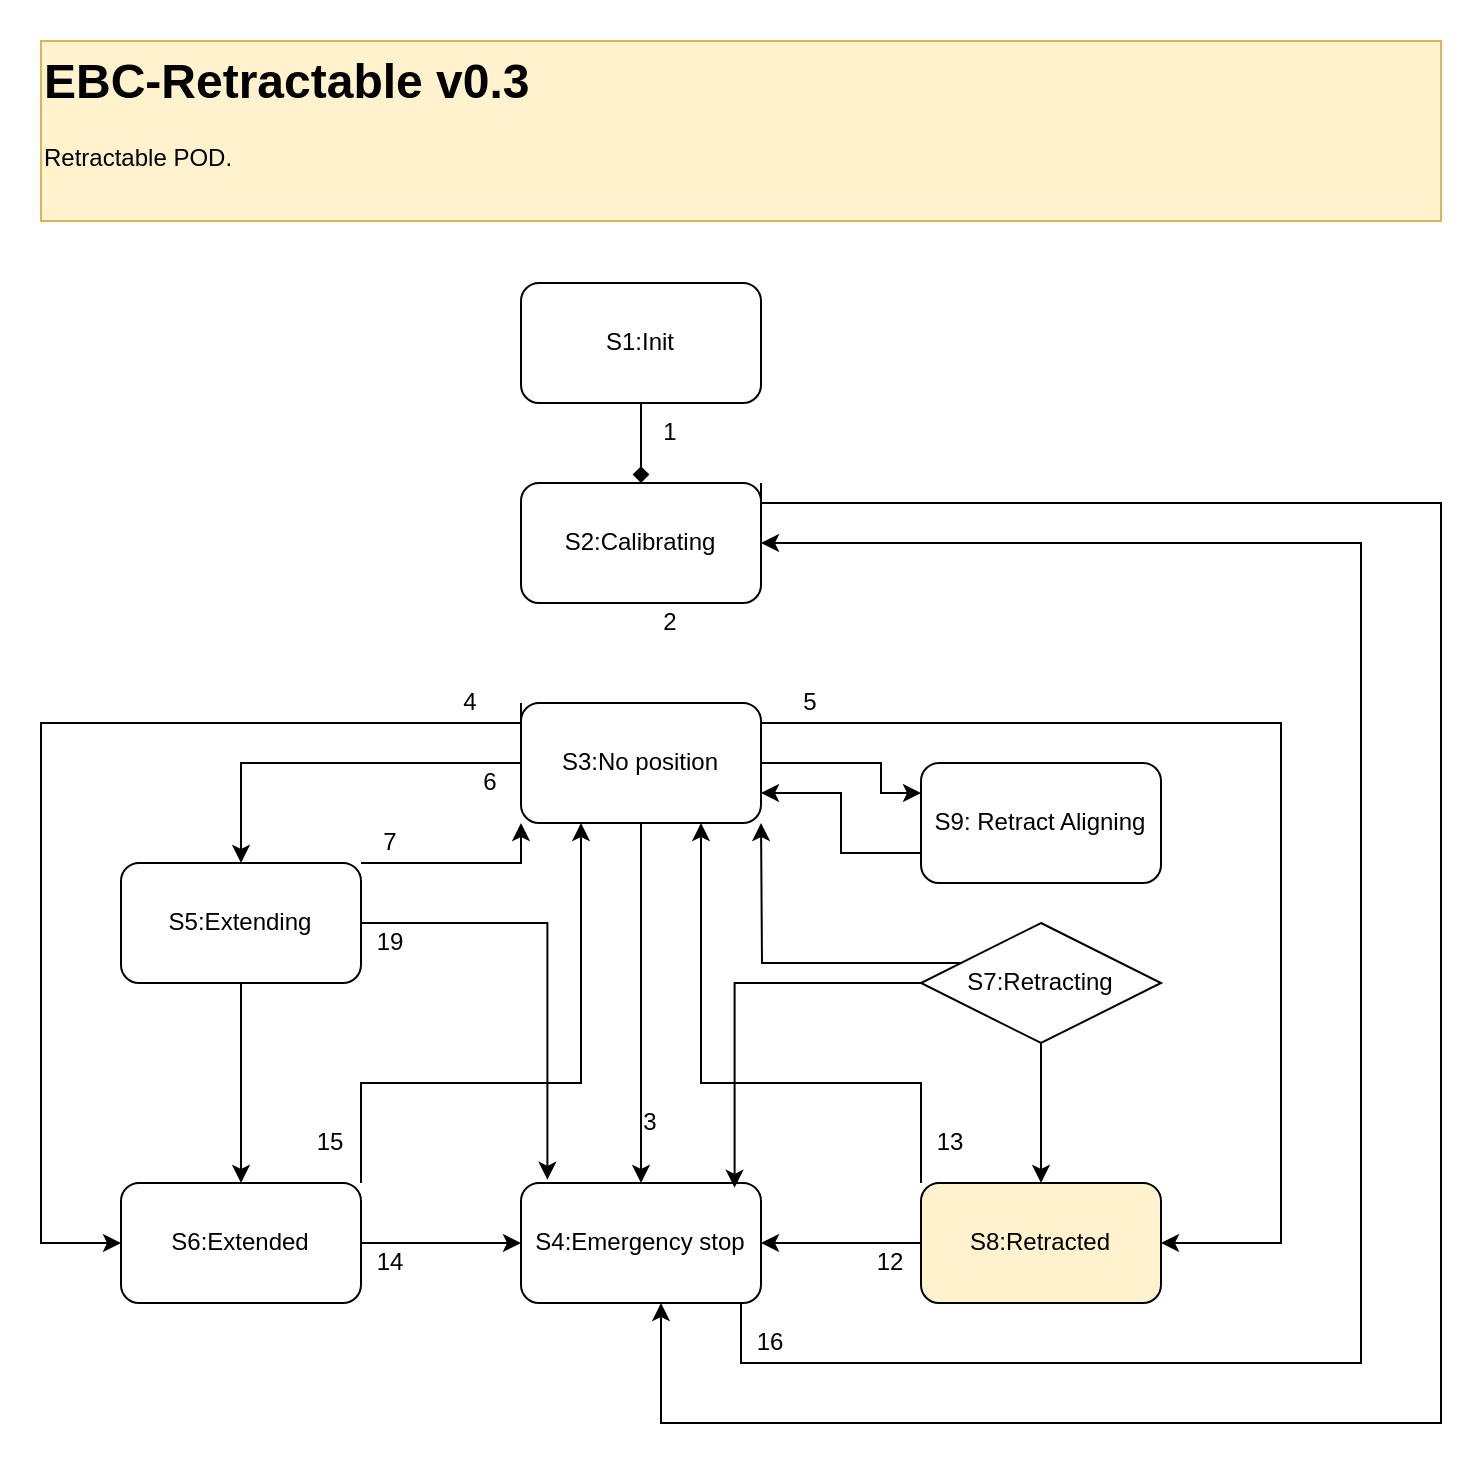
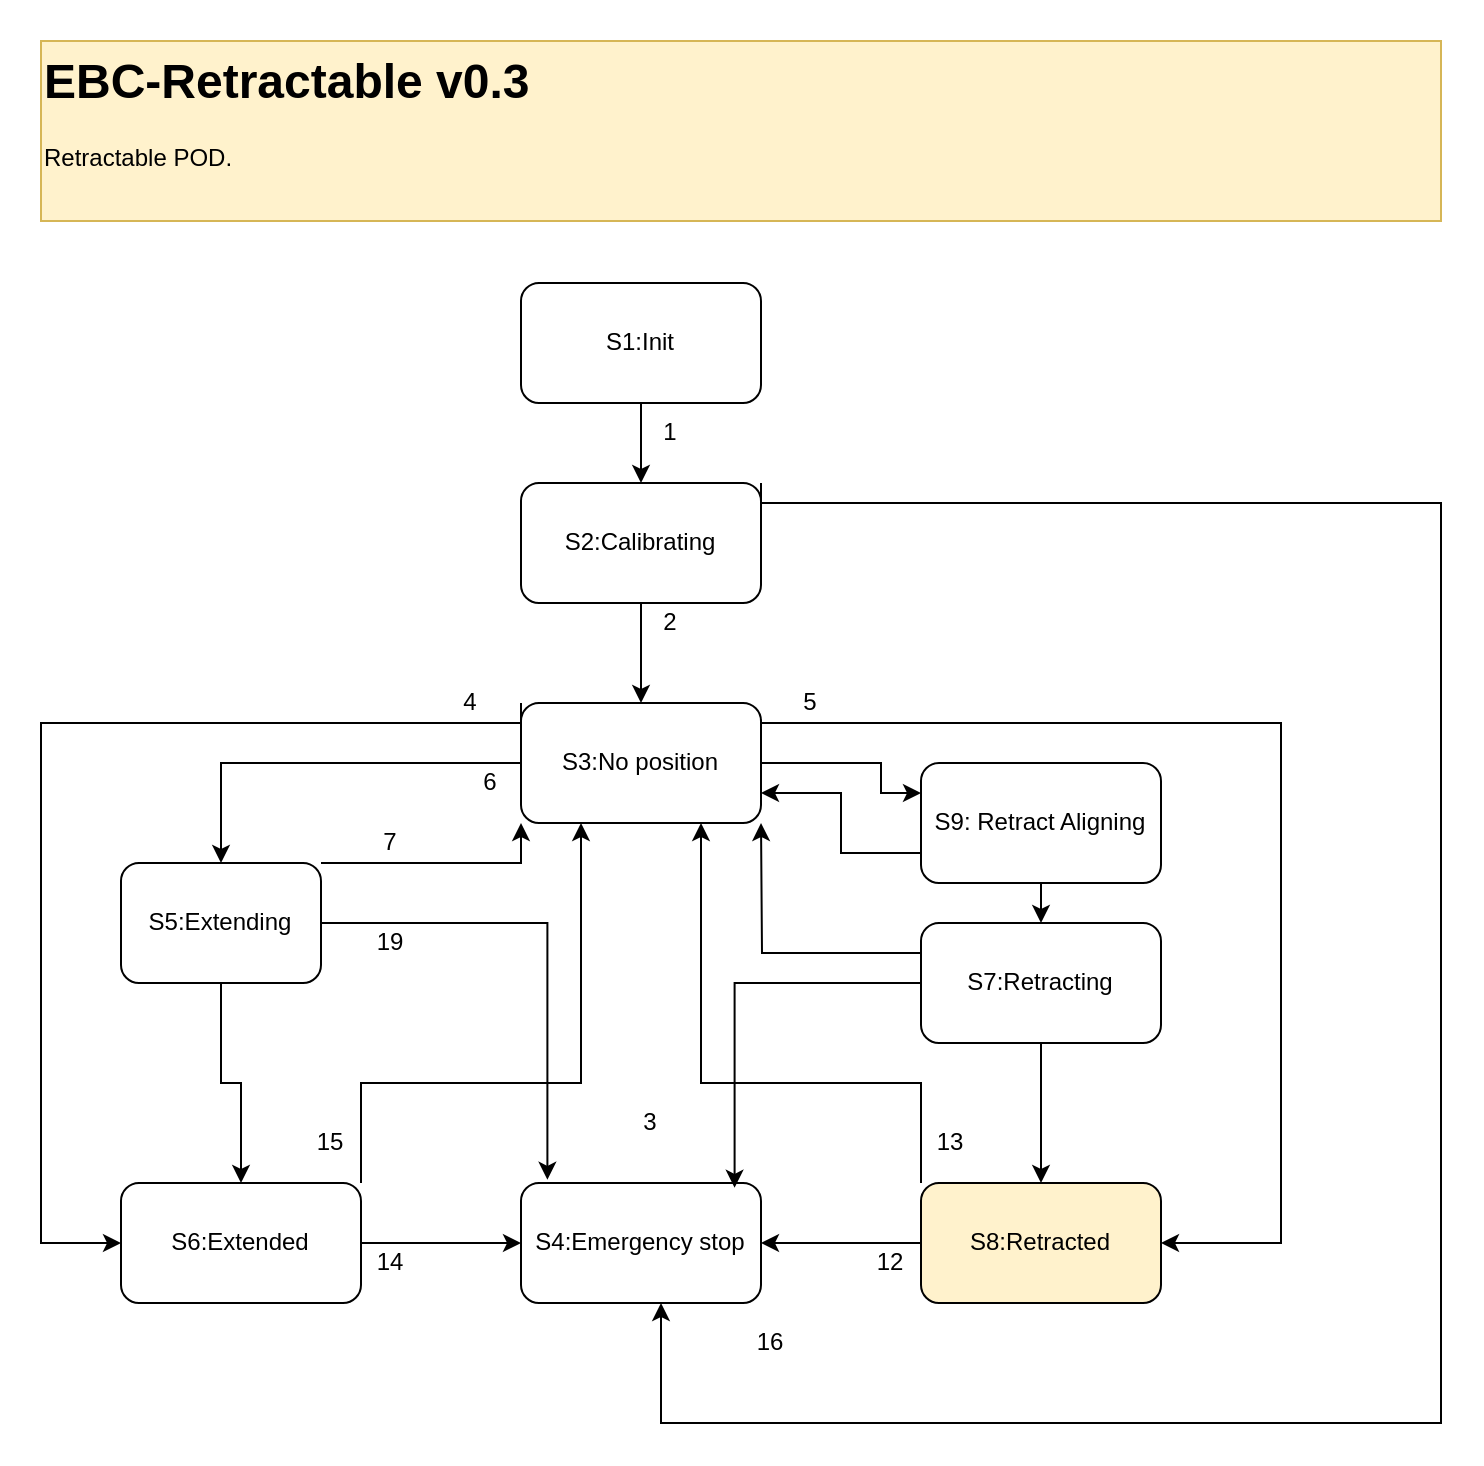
edge "S1:Init" -> "S2:Calibrating": arrowhead diamond -> classic
edge "S2:Calibrating" -> "S3:No position": added
edge "S9: Retract Aligning" -> "S7:Retracting": added
node "S5:Extending": size 240x120 -> 200x120
node "S7:Retracting": shape diamond -> rounded rectangle
edge "S3:No position" -> "S4:Emergency stop": removed
edge "S4:Emergency stop" -> "S2:Calibrating": removed
